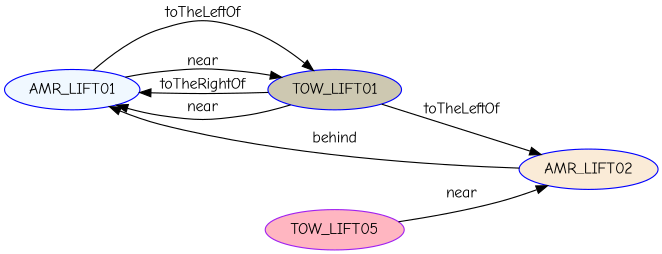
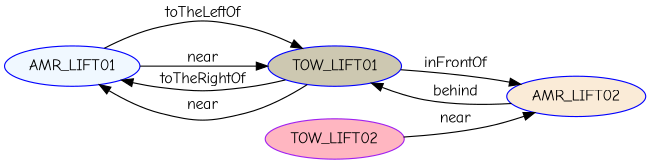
edge "TOW_LIFT01" -> "AMR_LIFT02": label "toTheLeftOf" -> "inFrontOf"
edge "AMR_LIFT02" -> "AMR_LIFT01": now "AMR_LIFT02" -> "TOW_LIFT01"
node "TOW_LIFT05": label "TOW_LIFT05" -> "TOW_LIFT02"
